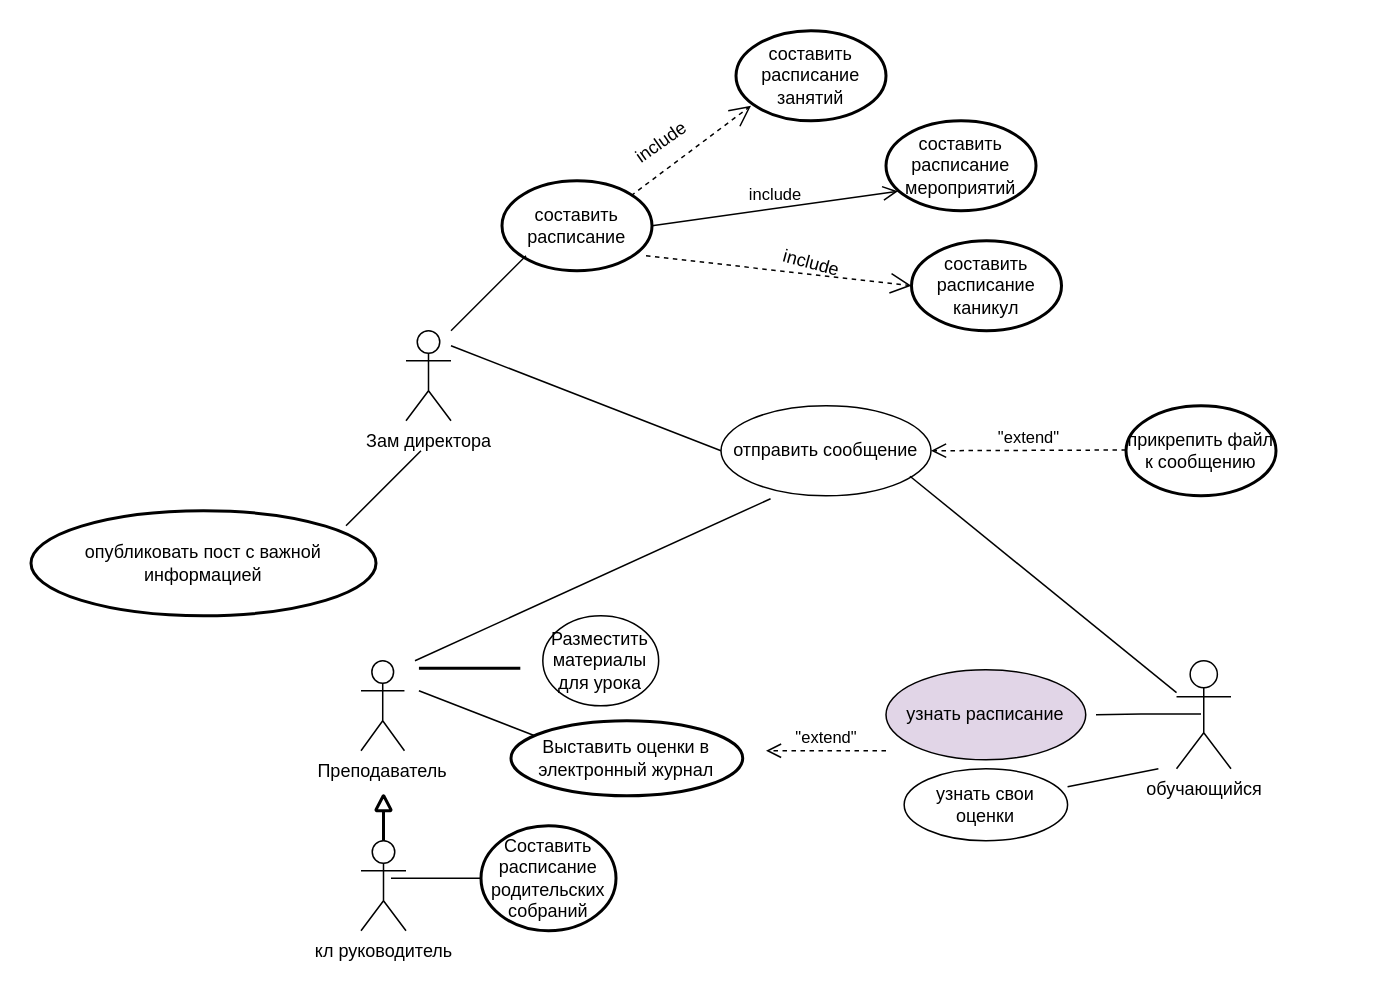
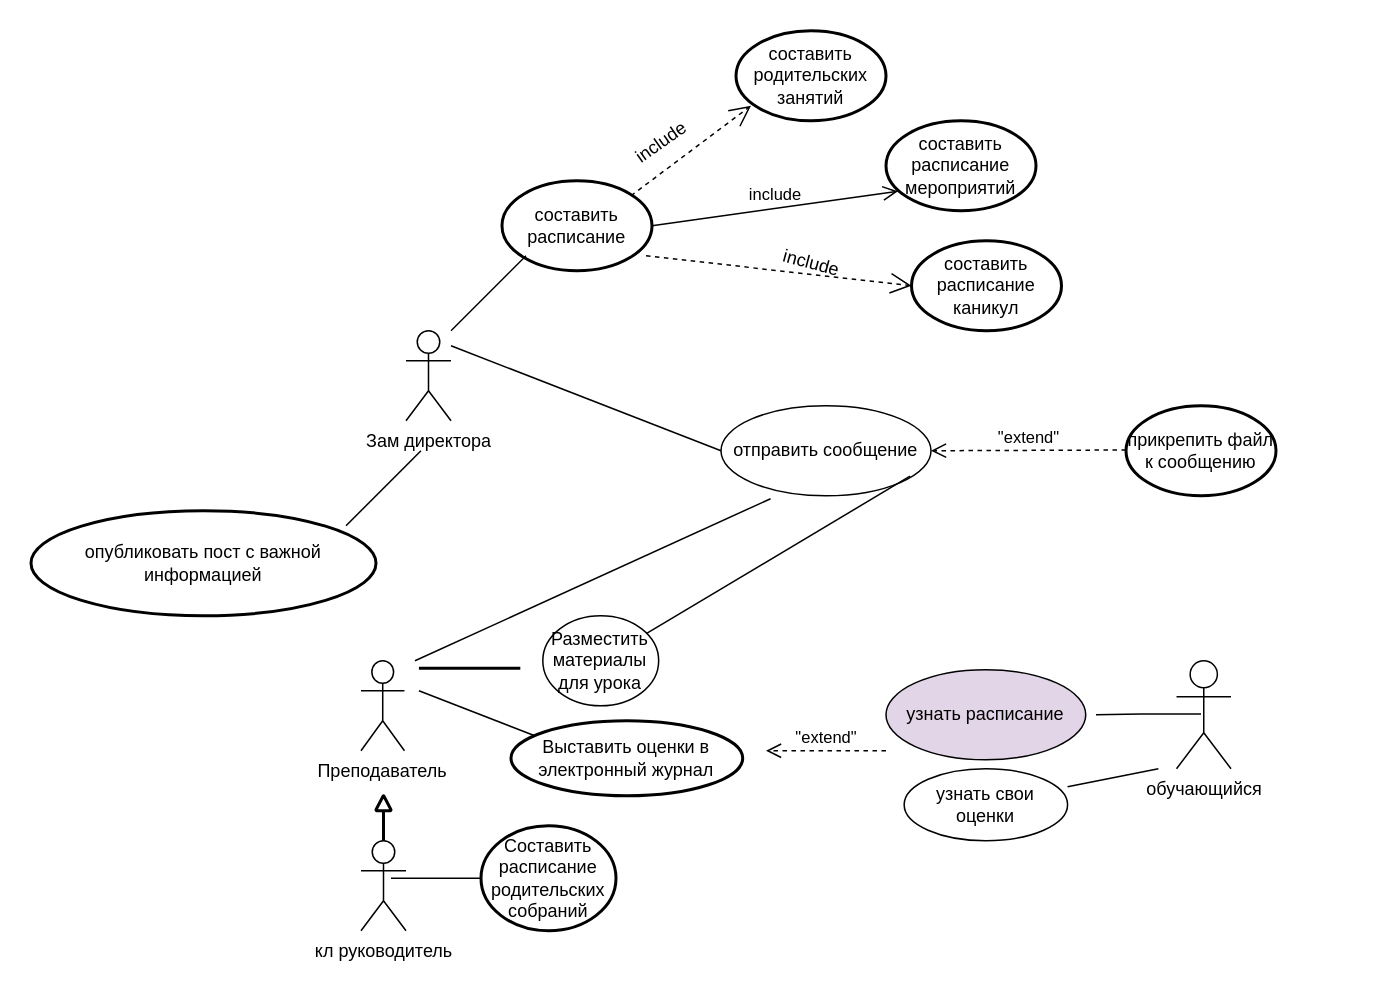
node "составить расписание занятий": label "составить расписание занятий" -> "составить родительских занятий"
edge "отправить сообщение" -- "обучающийся": now "отправить сообщение" -- "Разместить материалы для урока"
